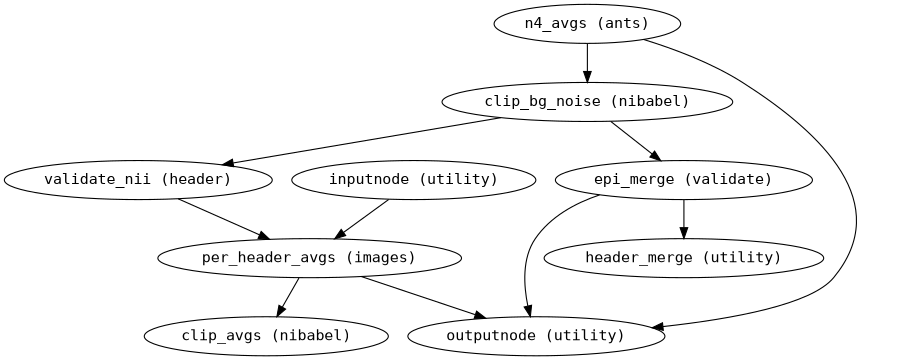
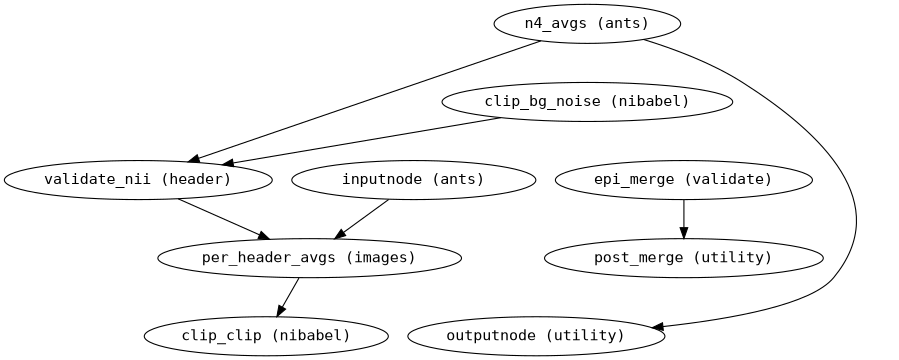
edge "n4_avgs (ants)" -> "clip_bg_noise (nibabel)": now "n4_avgs (ants)" -> "validate_nii (header)"
edge "clip_bg_noise (nibabel)" -> "epi_merge (validate)": removed
node "inputnode (utility)": label "inputnode (utility)" -> "inputnode (ants)"
edge "epi_merge (validate)" -> "outputnode (utility)": removed
node "header_merge (utility)": label "header_merge (utility)" -> "post_merge (utility)"
edge "per_header_avgs (images)" -> "outputnode (utility)": removed
node "clip_avgs (nibabel)": label "clip_avgs (nibabel)" -> "clip_clip (nibabel)"
